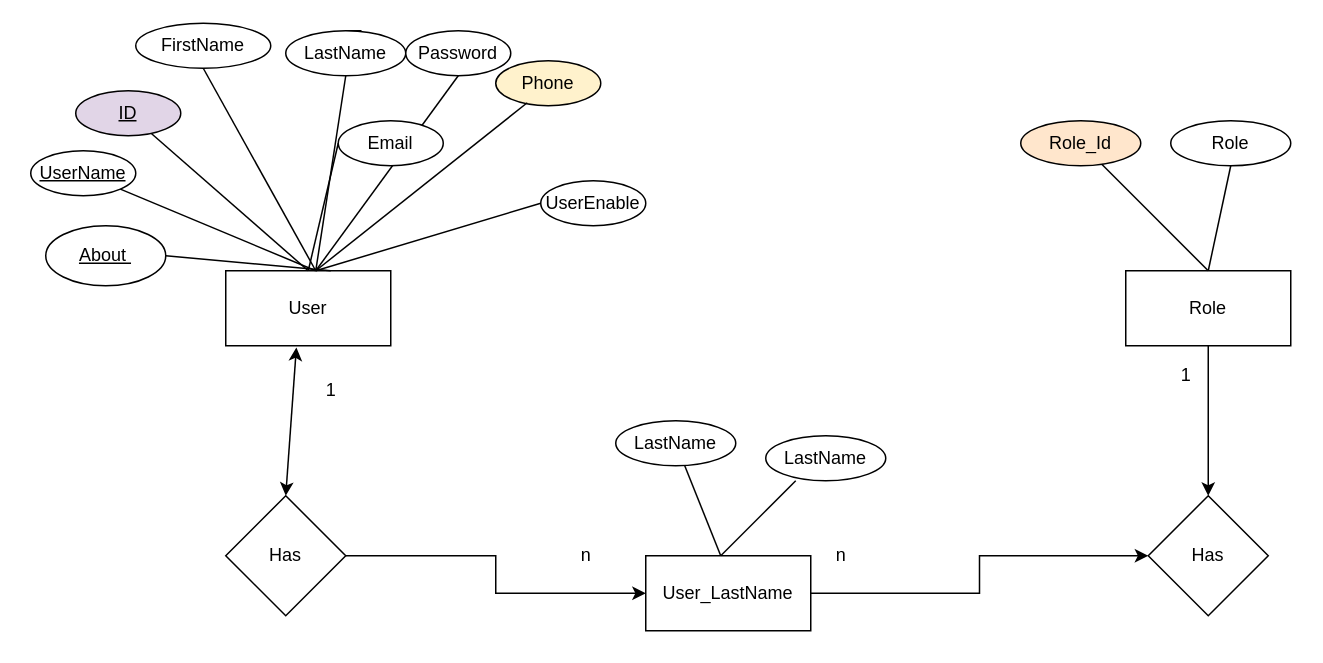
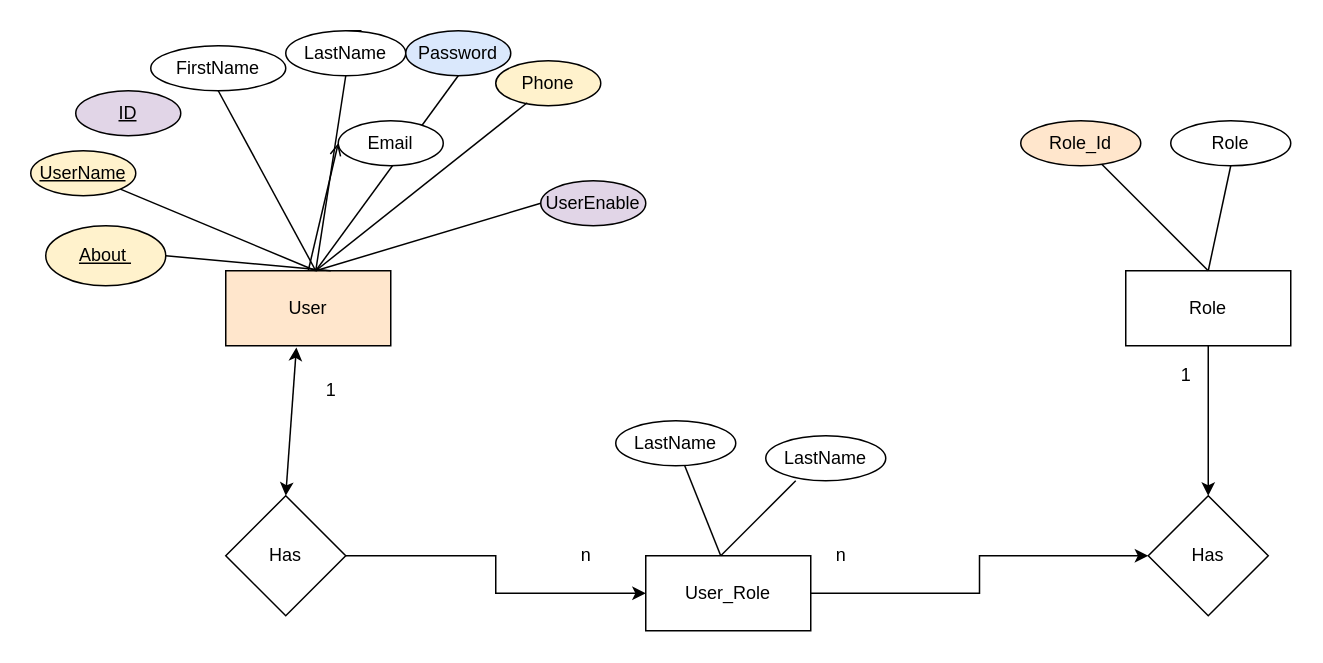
node "FirstName": moved (203, 46) -> (218, 68)
node "Password": fillcolor #ffffff -> #dae8fc
edge "Email" -- "User": arrowhead none -> open
node "UserName": fillcolor #ffffff -> #fff2cc
edge "ID" -- "User": removed
node "UserEnable": fillcolor #ffffff -> #e1d5e7
node "About": fillcolor #ffffff -> #fff2cc
node "User": fillcolor #ffffff -> #ffe6cc
node "User_LastName": label "User_LastName" -> "User_Role"
